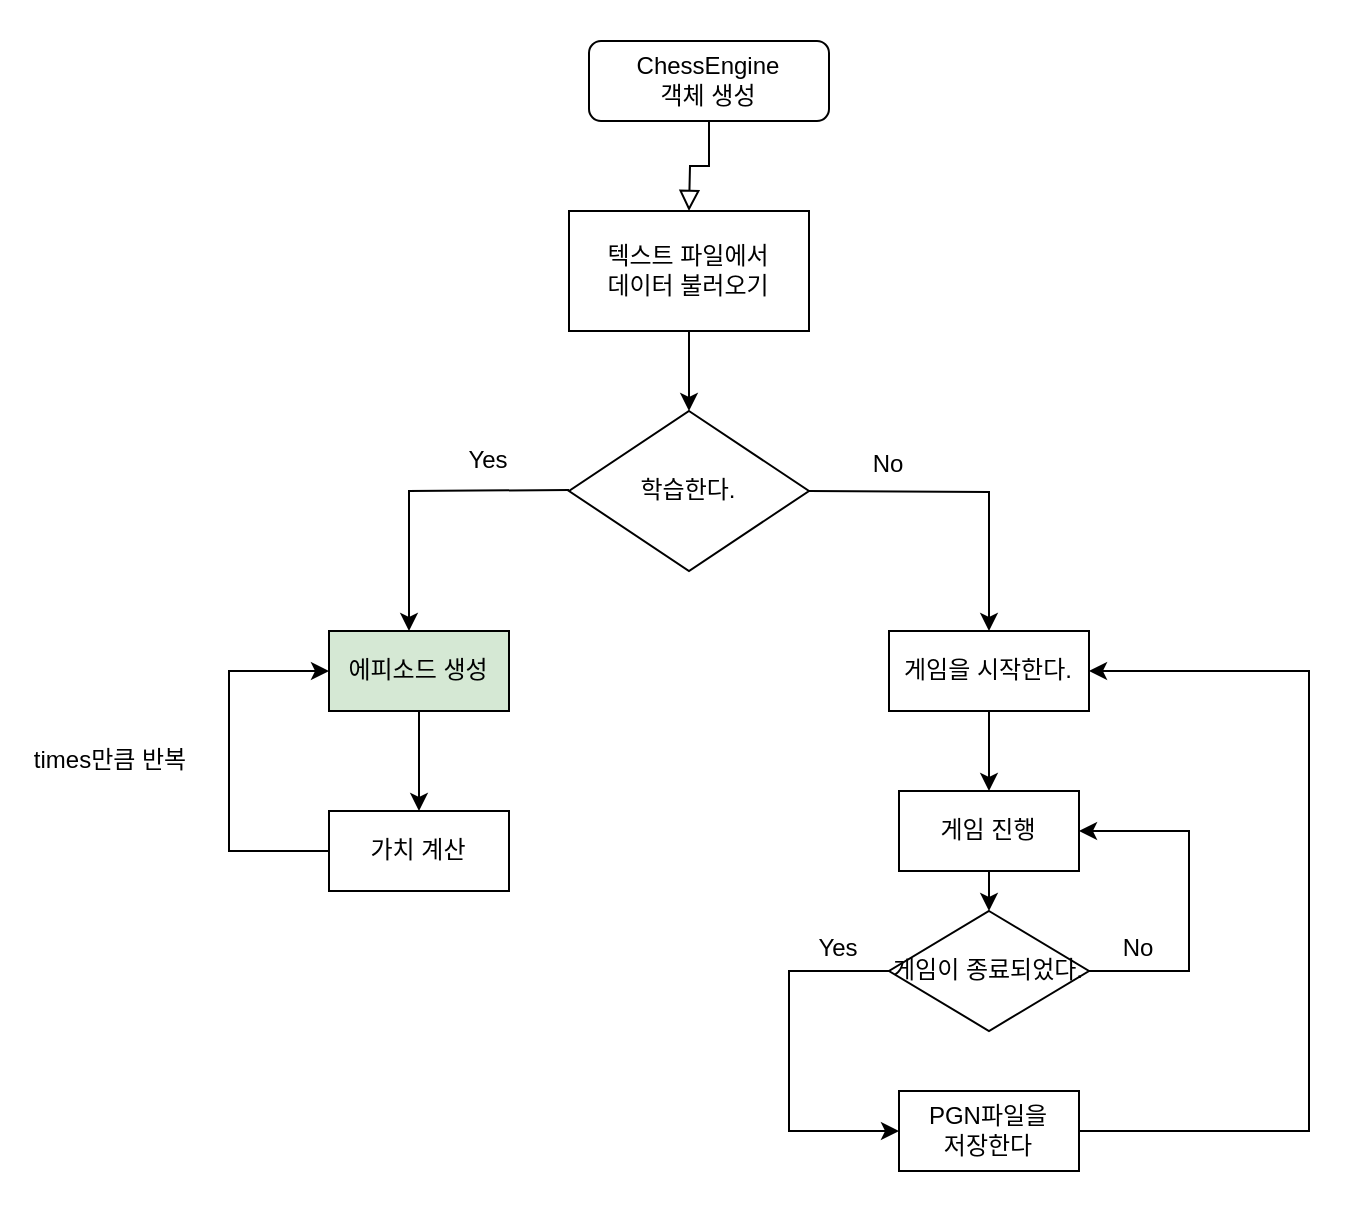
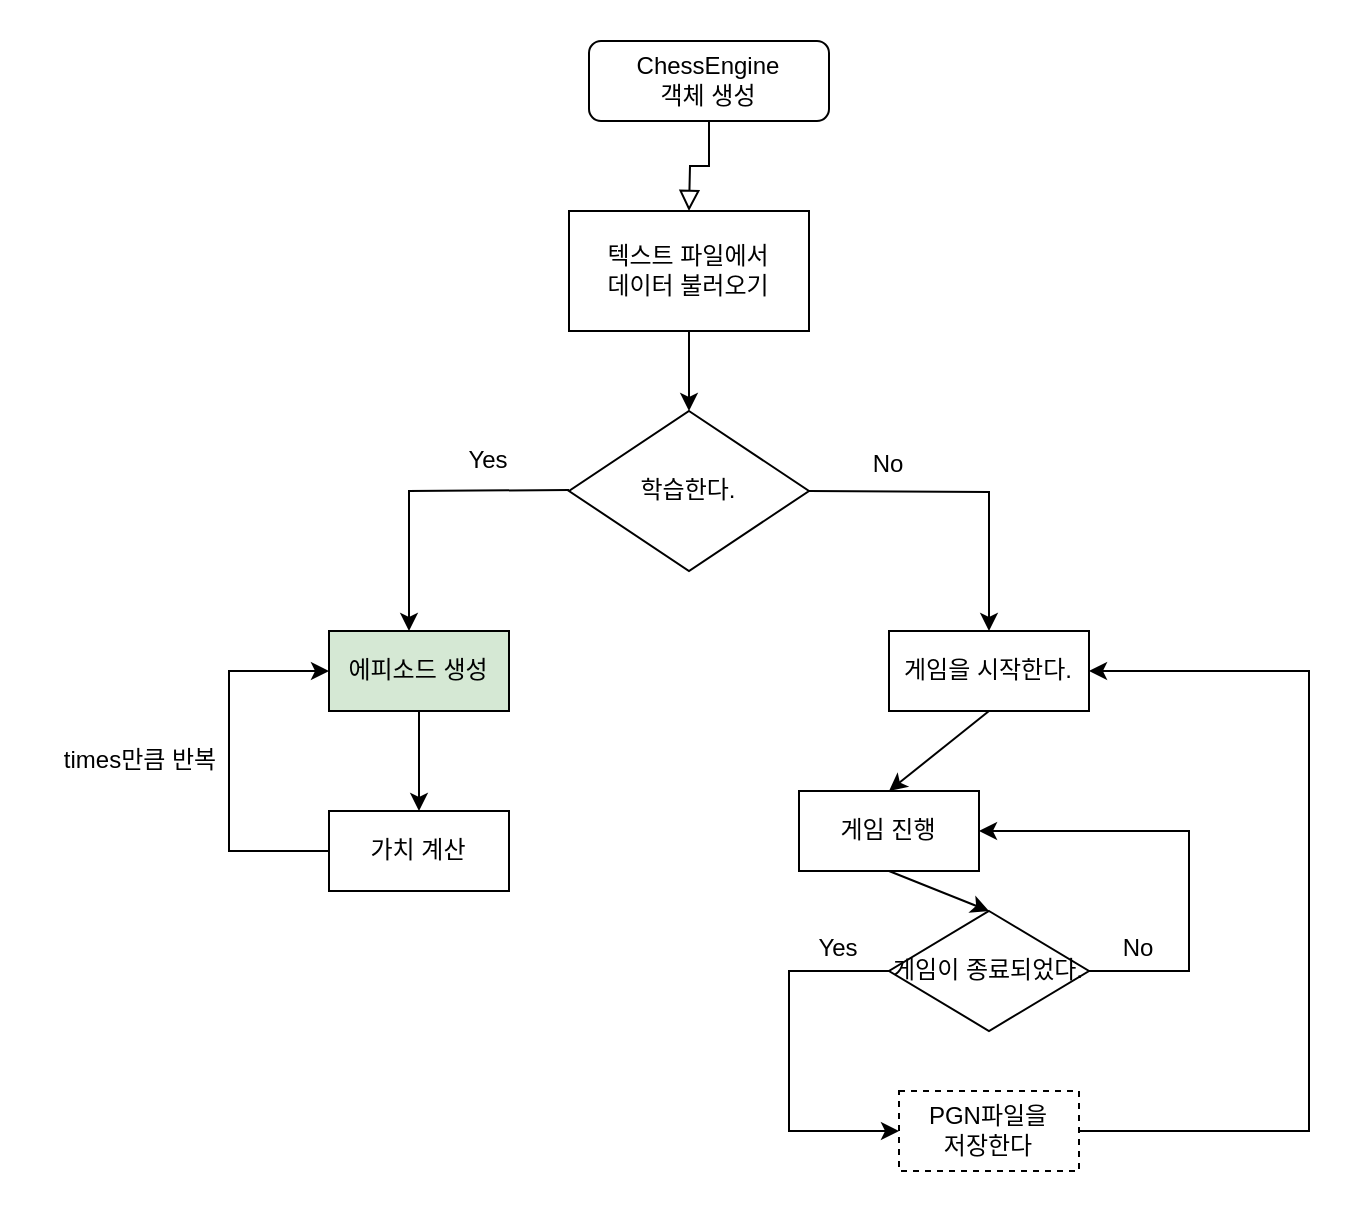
node "times만큼 반복": moved (111, 761) -> (141, 761)
node "게임 진행": moved (989, 831) -> (889, 831)
node "PGN파일을 저장한다": style solid -> dashed
